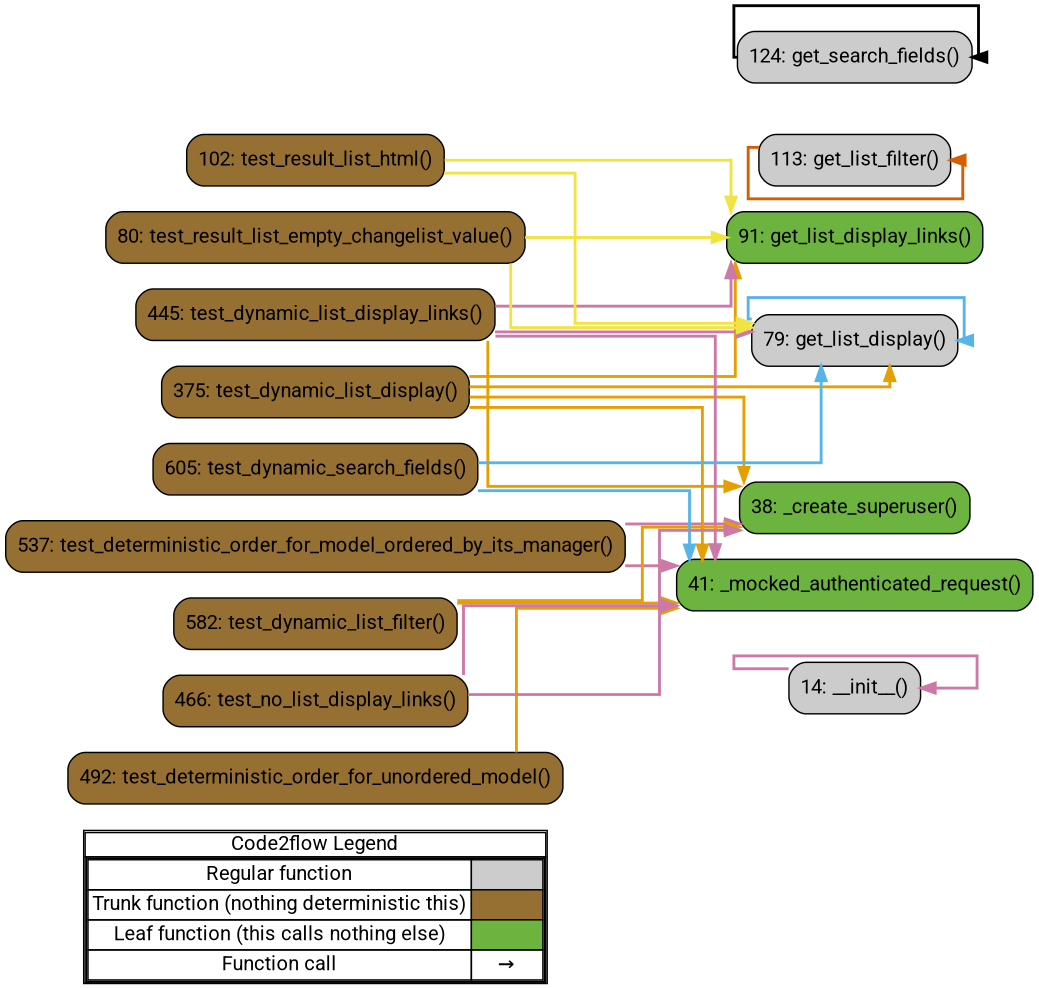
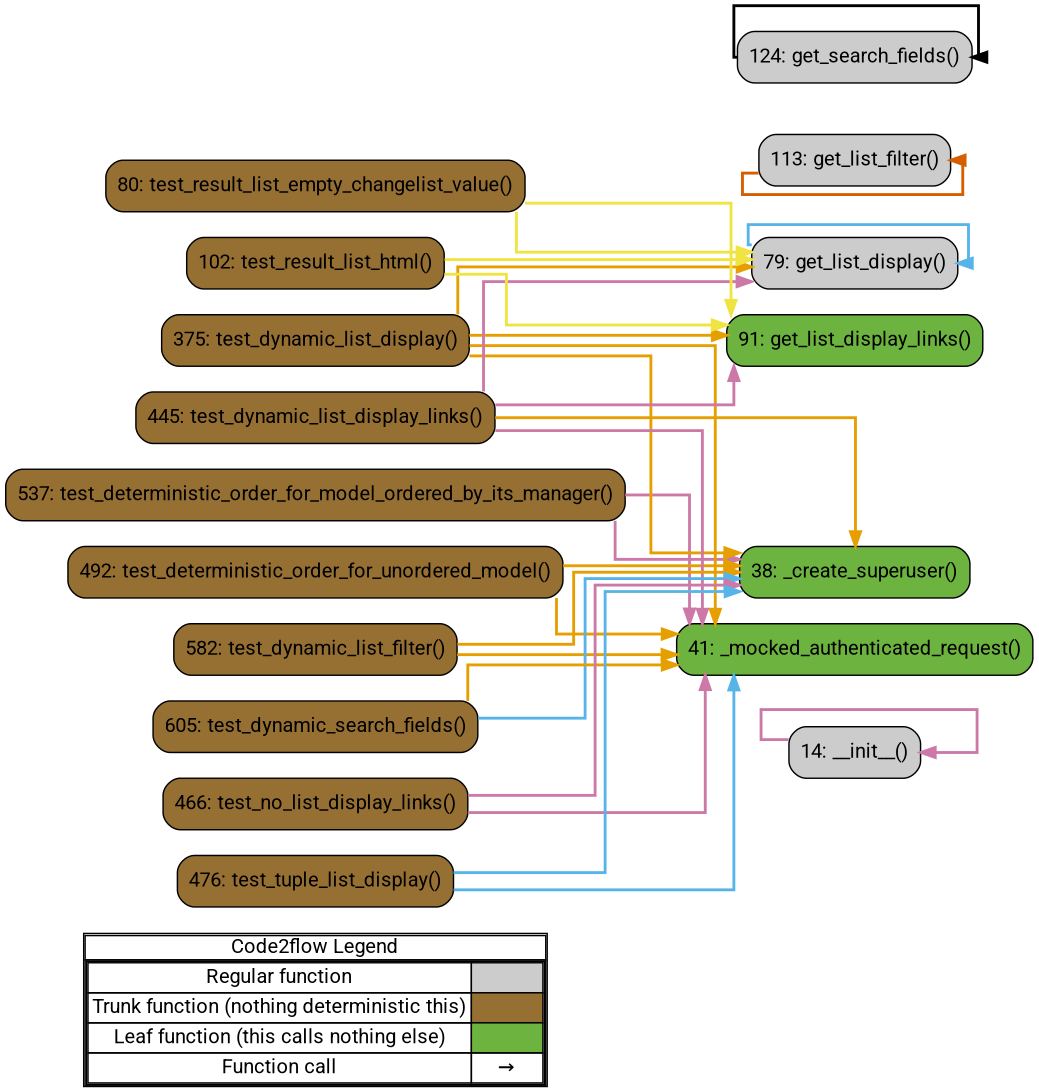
edge "605: test_dynamic_search_fields()" -> "79: get_list_display()": now "605: test_dynamic_search_fields()" -> "38: _create_superuser()"
edge "605: test_dynamic_search_fields()" -> "41: _mocked_authenticated_request()": color #56b4e9 -> #e69f00
edge "492: test_deterministic_order_for_unordered_model()" -> "38: _create_superuser()": added
node "476: test_tuple_list_display()": added
